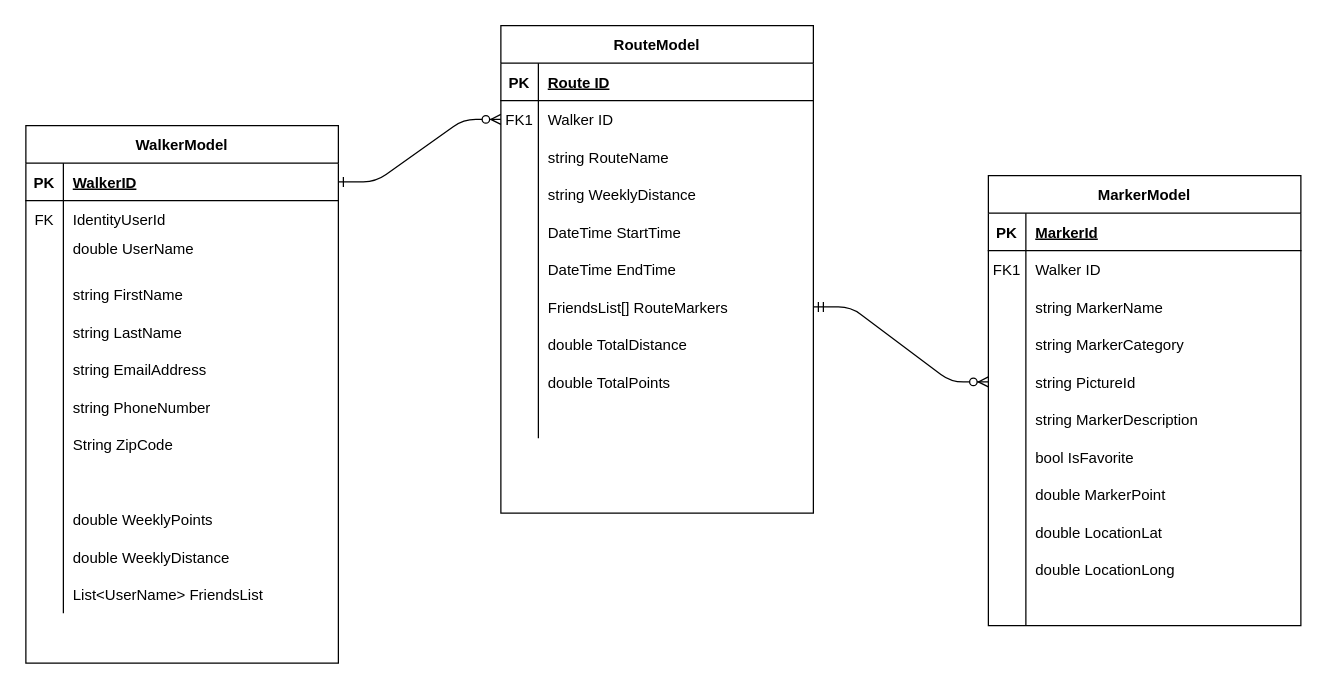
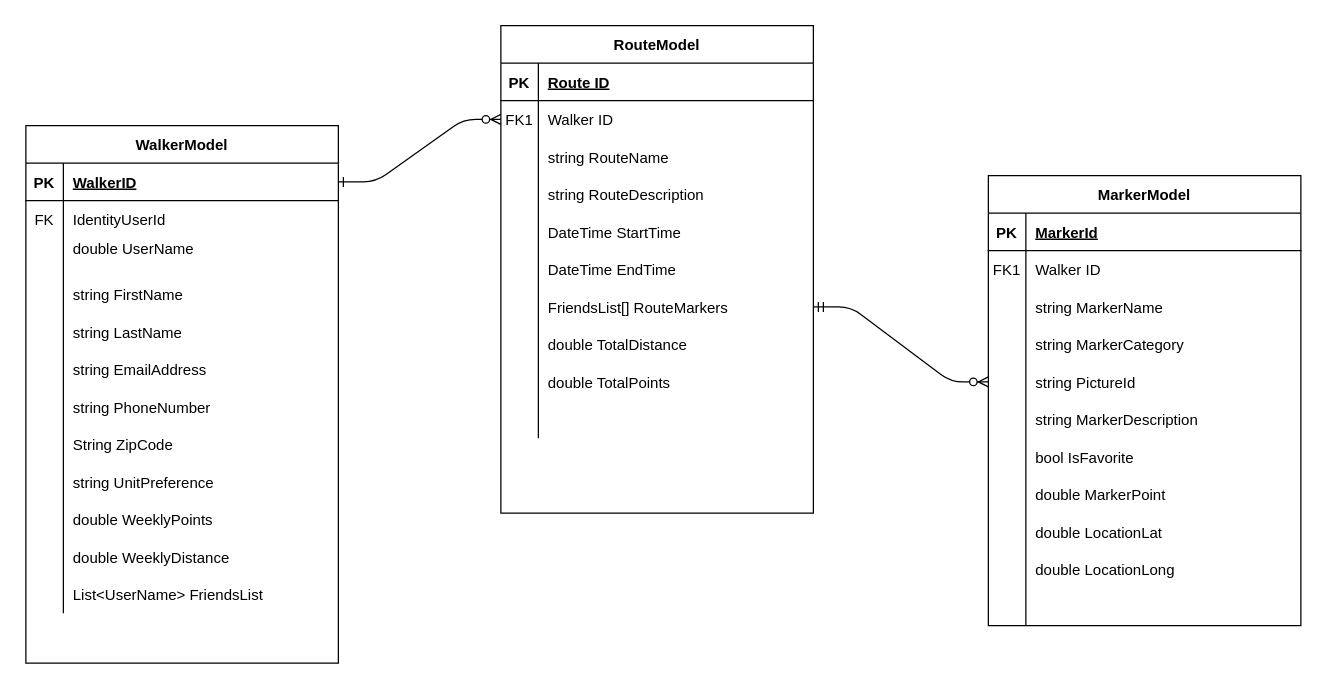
node "string WeeklyDistance": label "string WeeklyDistance" -> "string RouteDescription"
node "string UnitPreference": added
